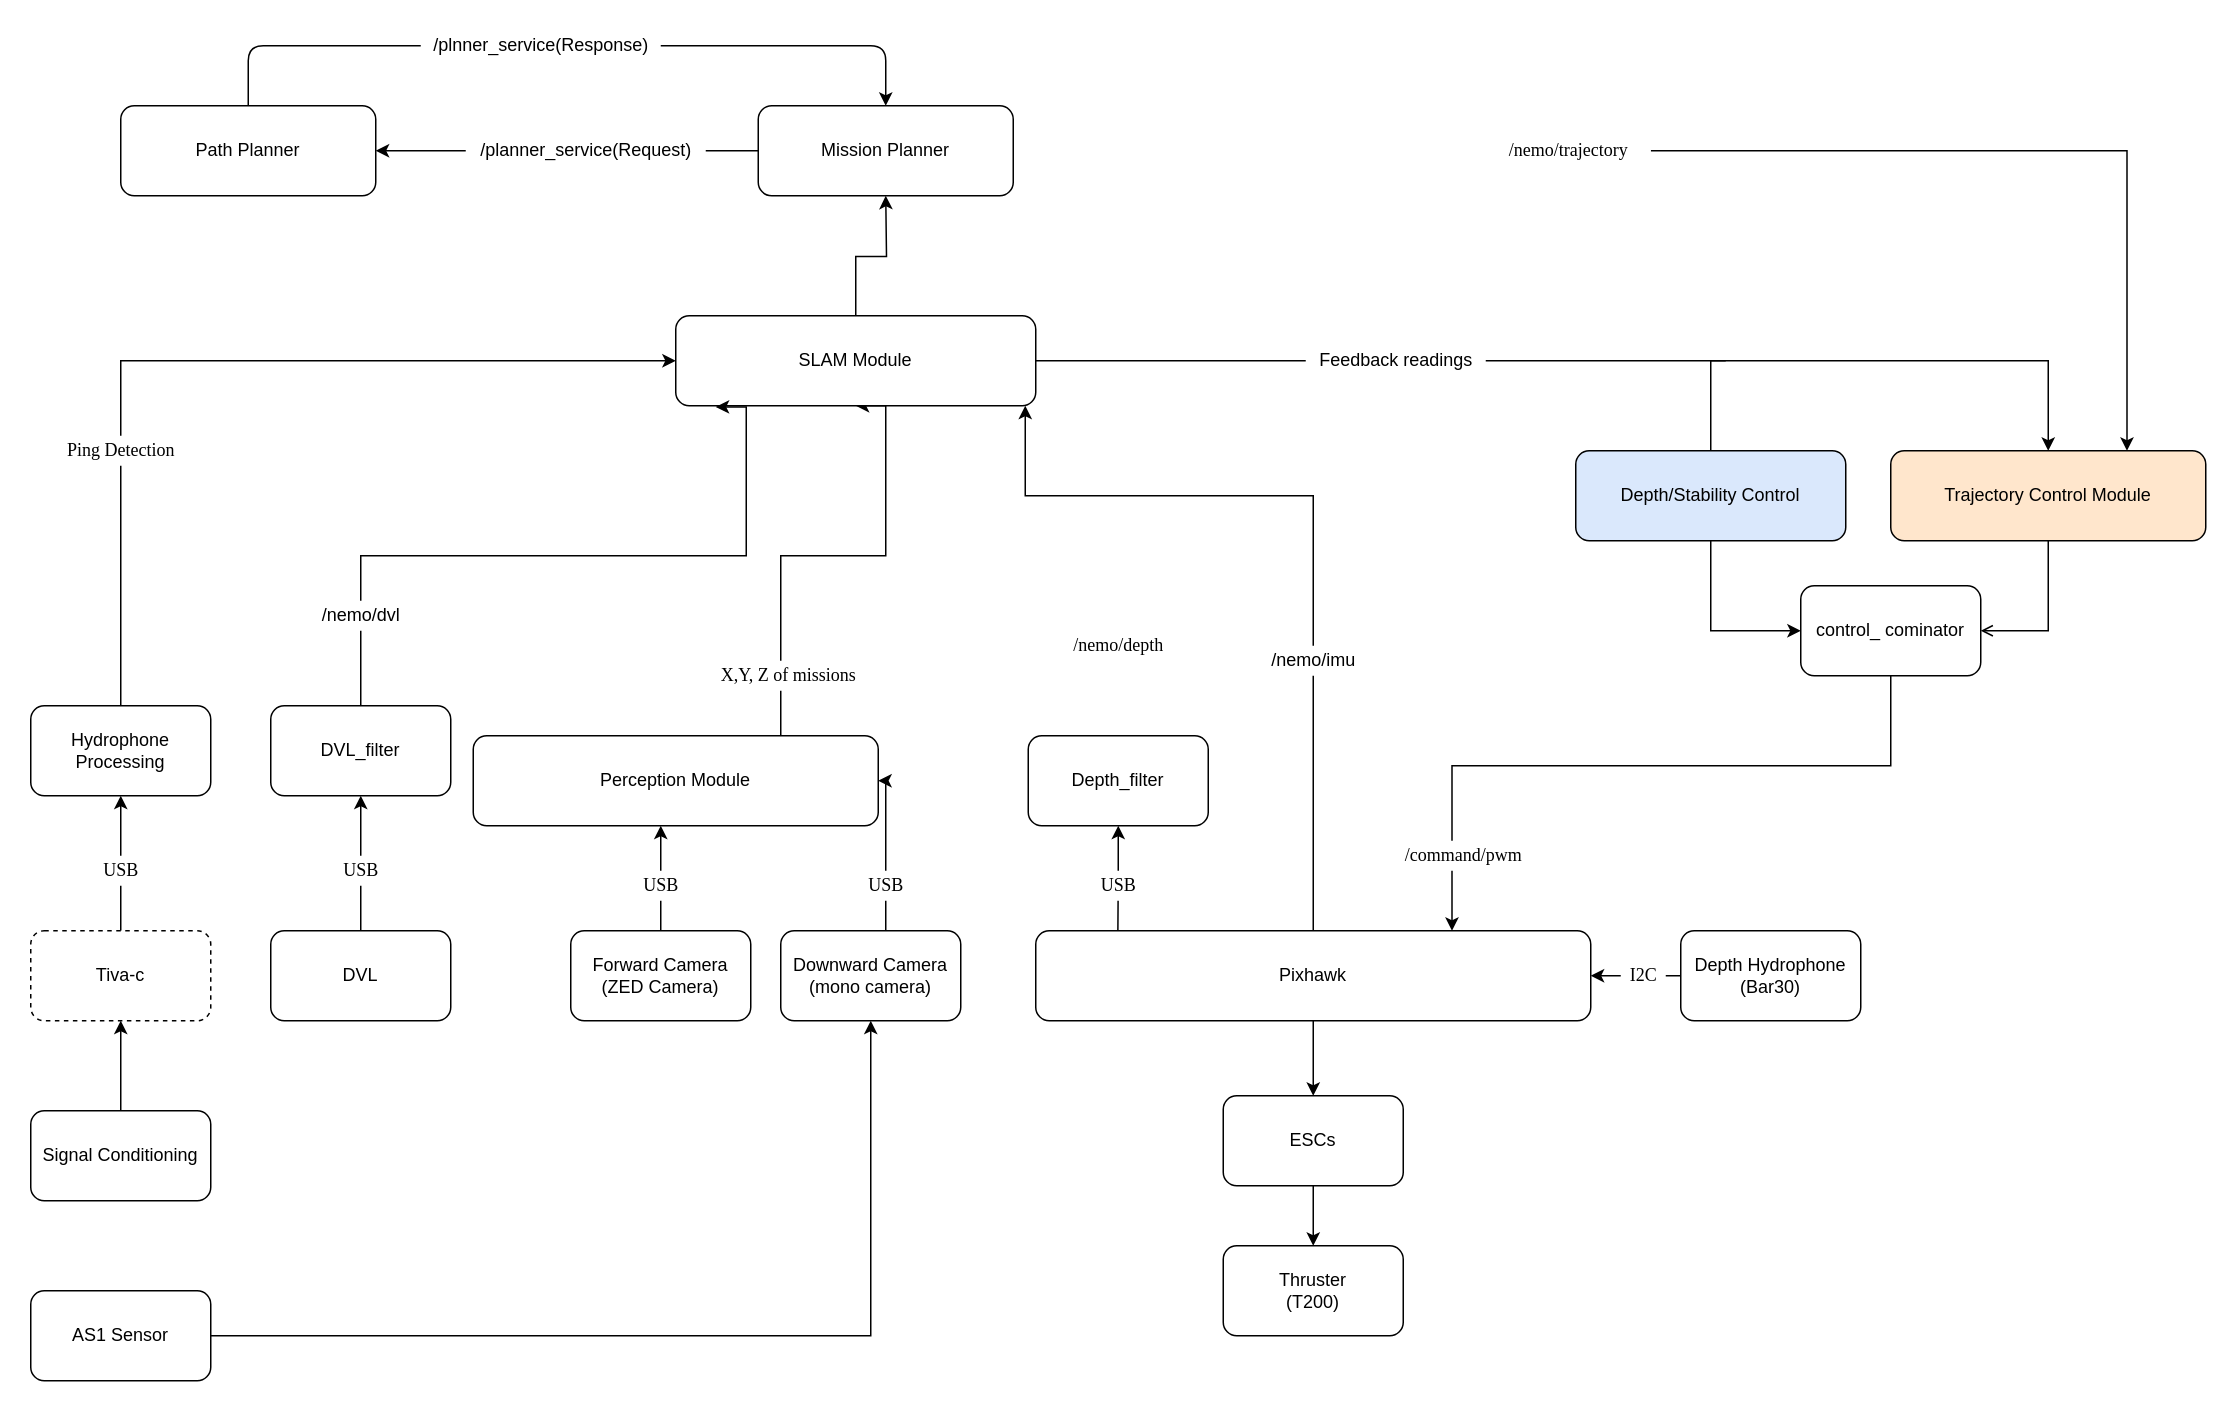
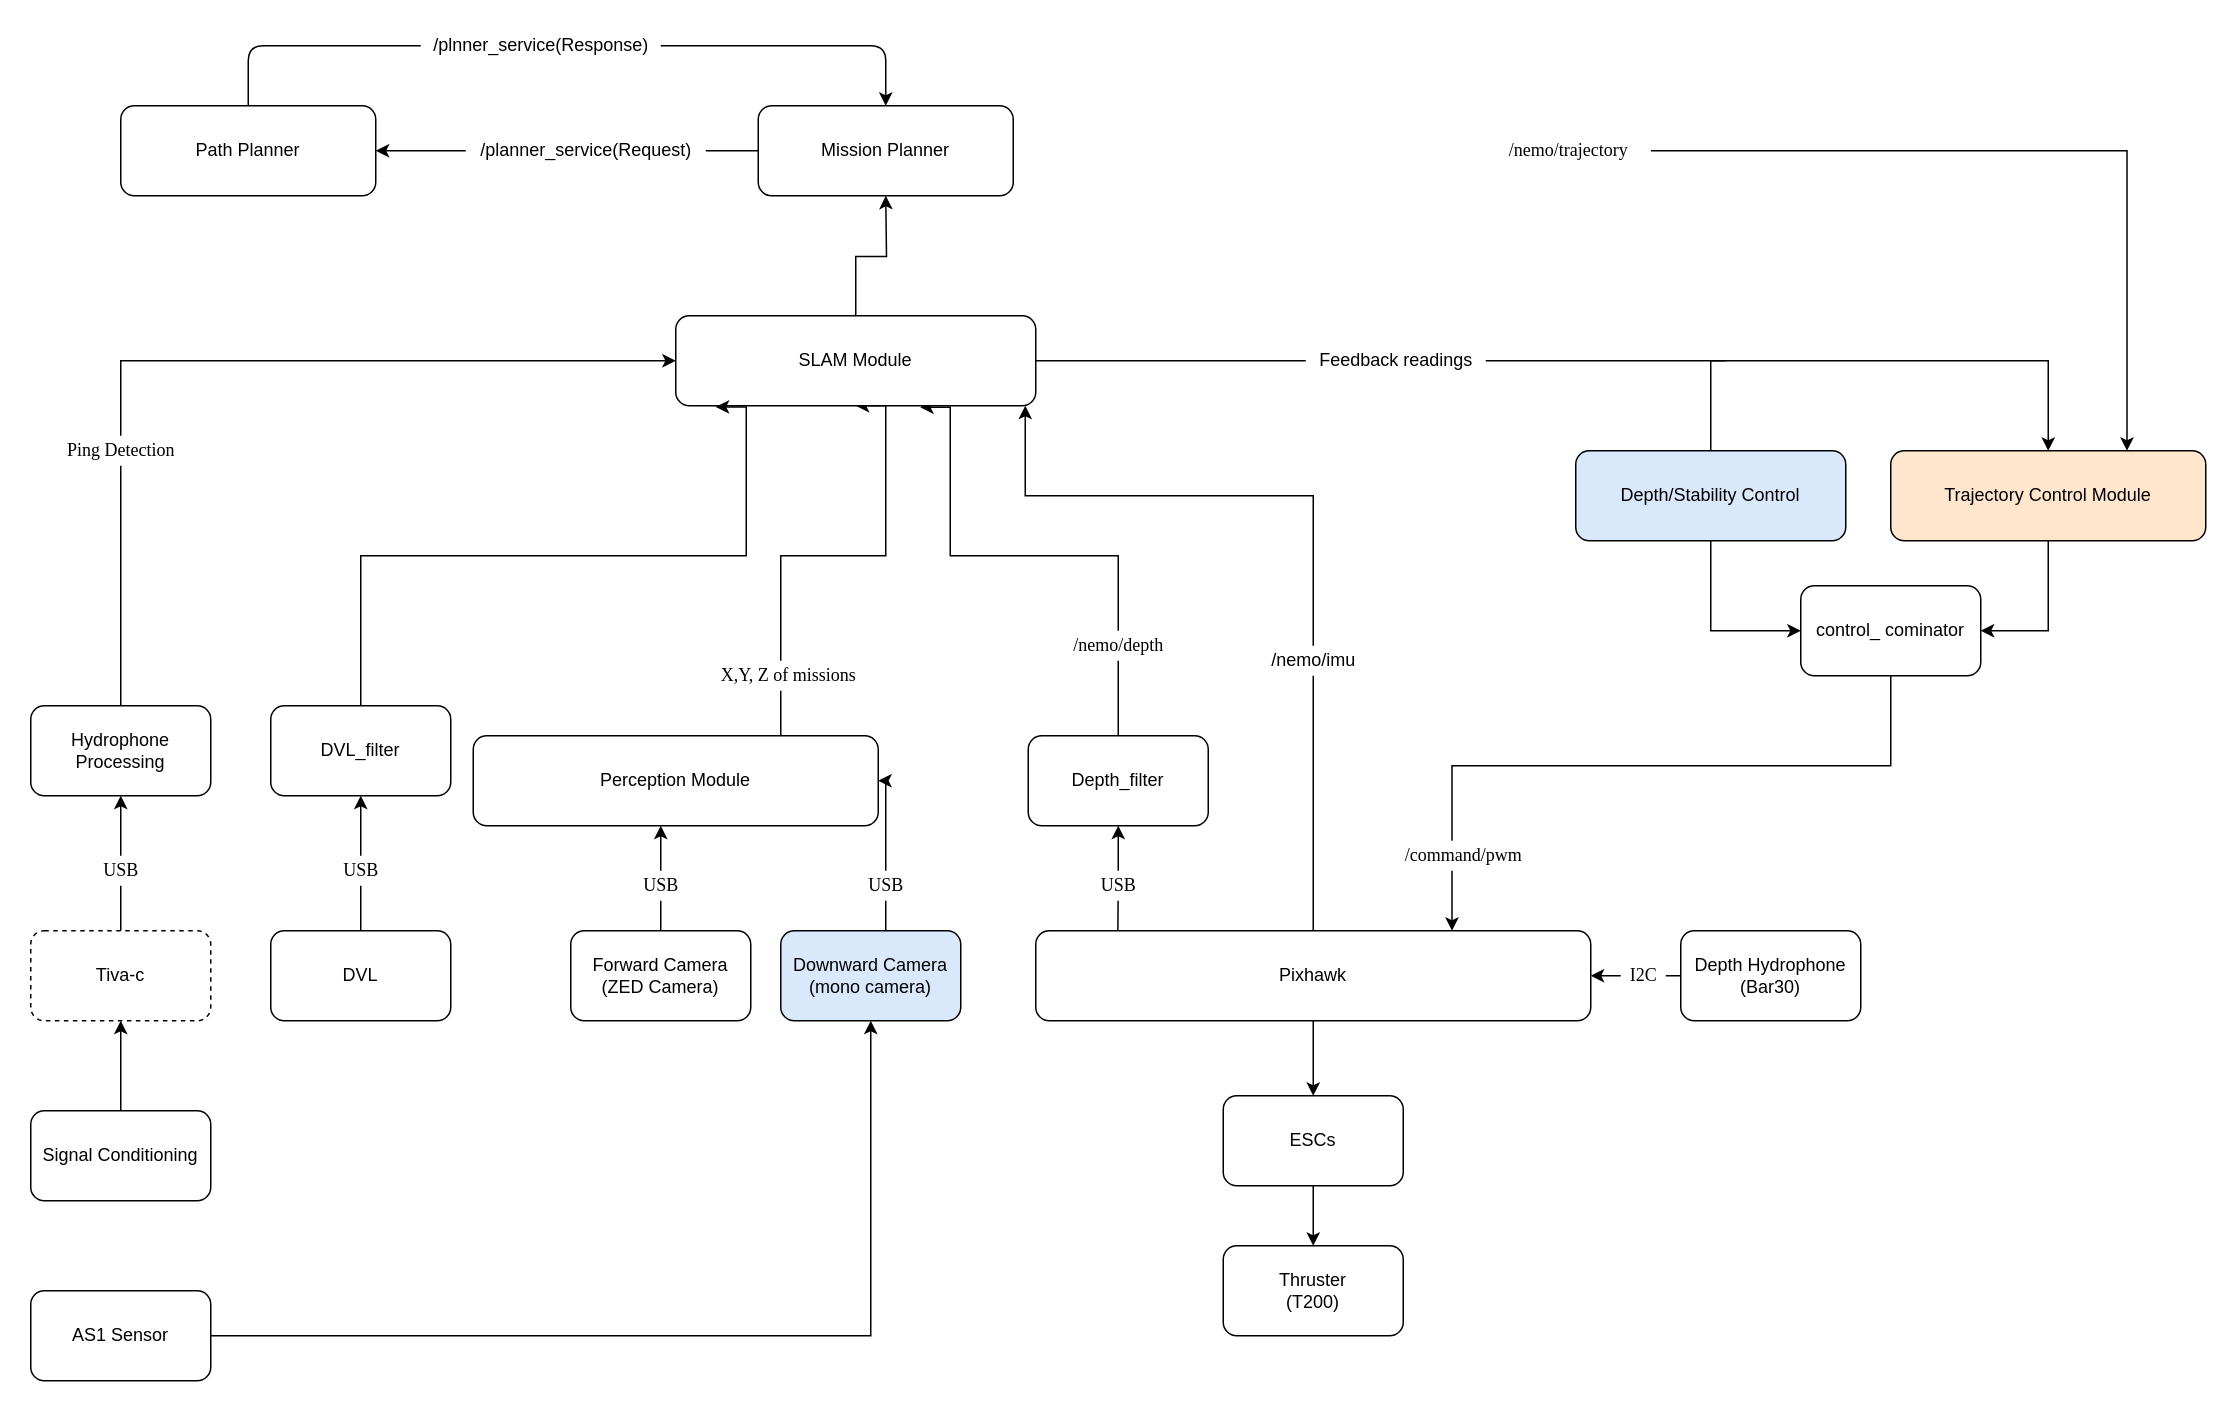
edge "Depth_filter" -> "SLAM Module": added
node "/nemo/dvl": removed
edge "Trajectory Control Module" -> "control_ cominator": arrowhead open -> classic
node "Downward Camera (mono camera)": fillcolor #ffffff -> #dae8fc
